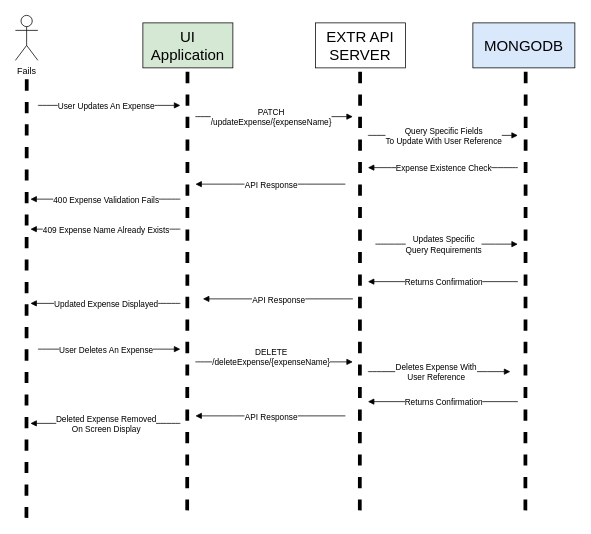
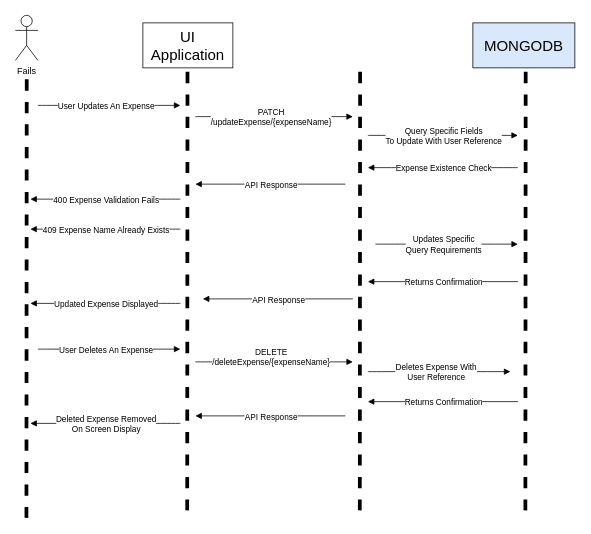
node "UI Application": fillcolor #d5e8d4 -> #ffffff
node "EXTR API SERVER": removed
